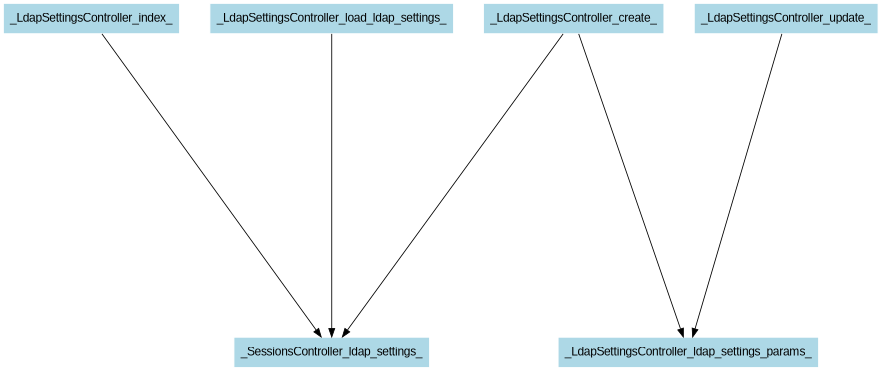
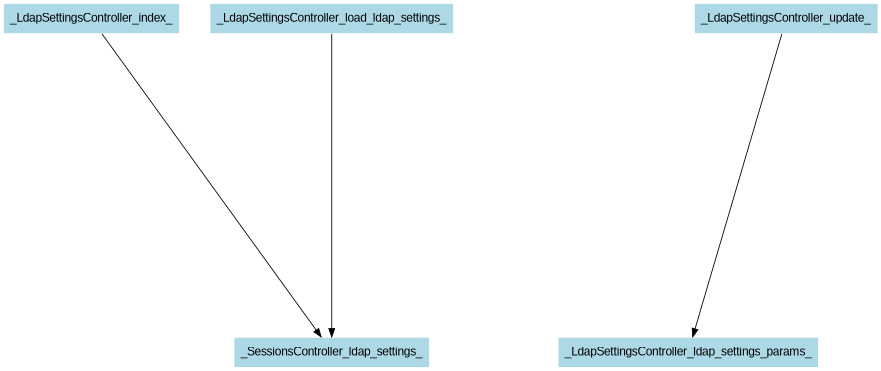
node "_LdapSettingsController_create_": removed
